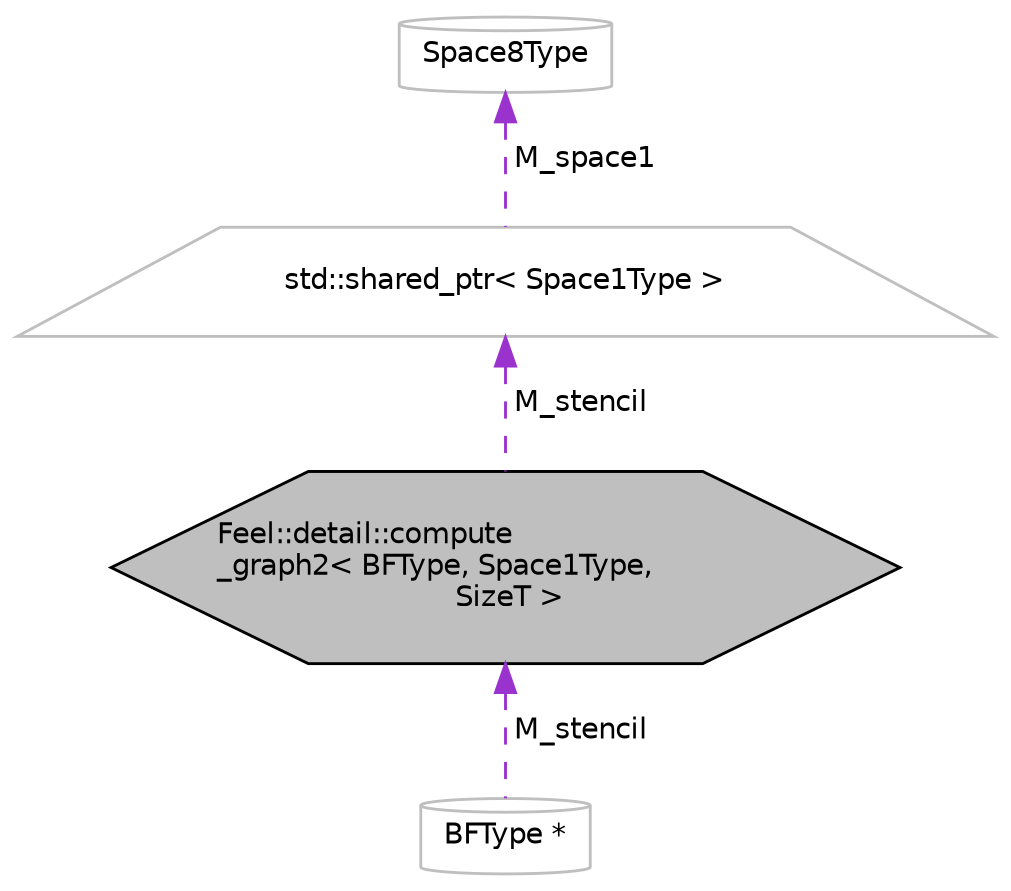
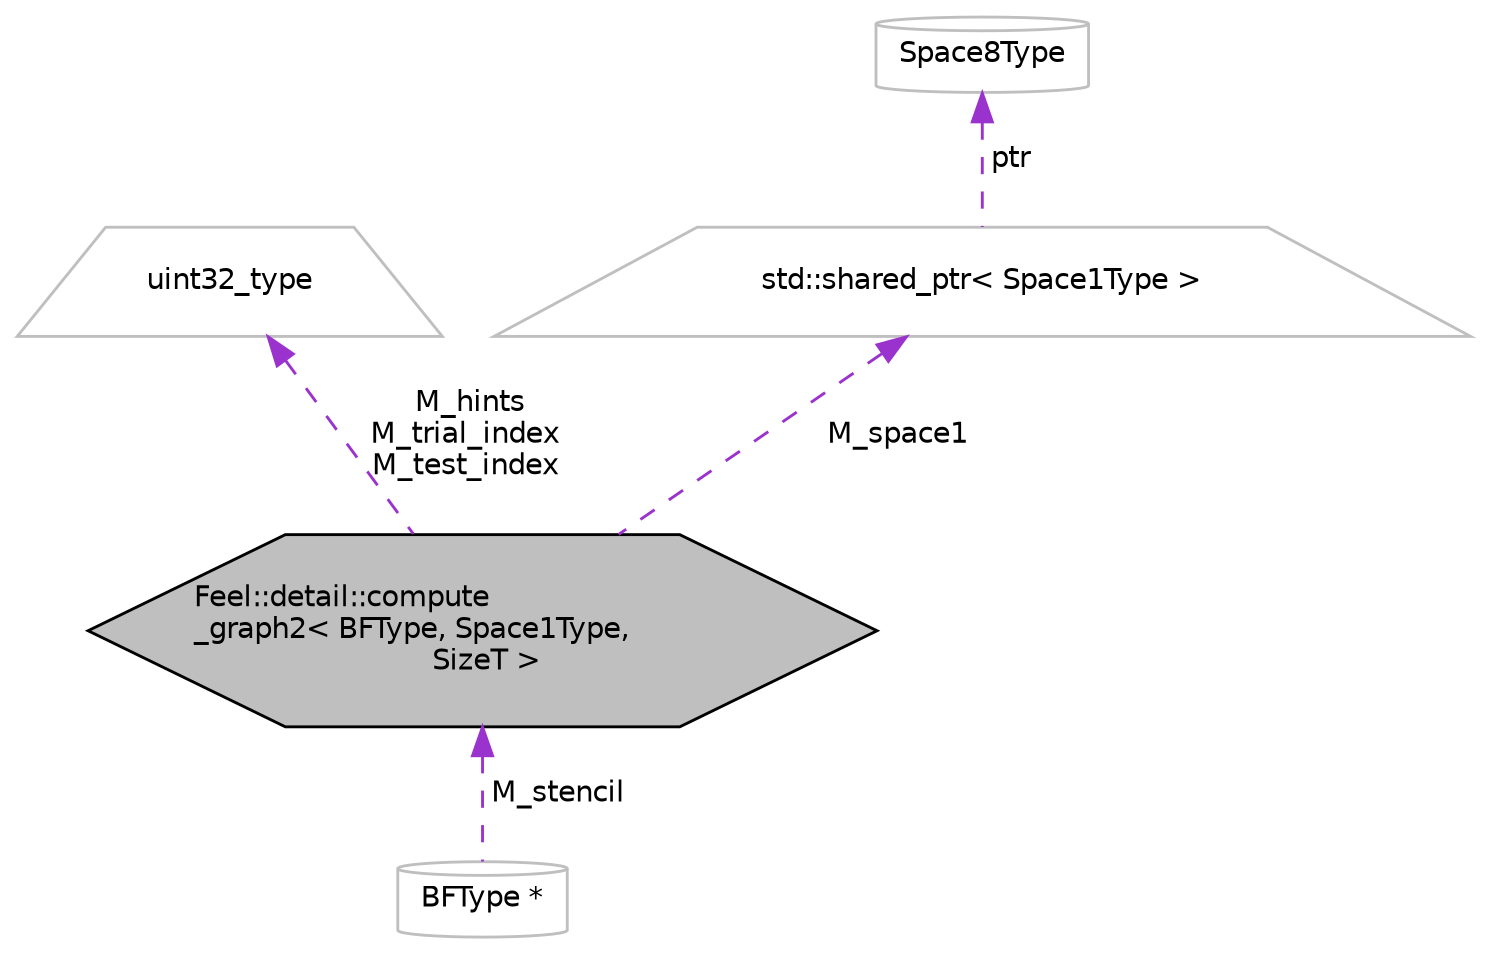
edge "std::shared_ptr< Space1Type >" -> "Space8Type": label " M_space1" -> " ptr"
node "uint32_type": added
edge "Feel::detail::compute _graph2< BFType, Space1Type, SizeT >" -> "std::shared_ptr< Space1Type >": label " M_stencil" -> " M_space1"
